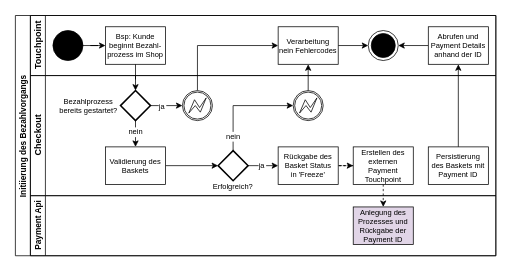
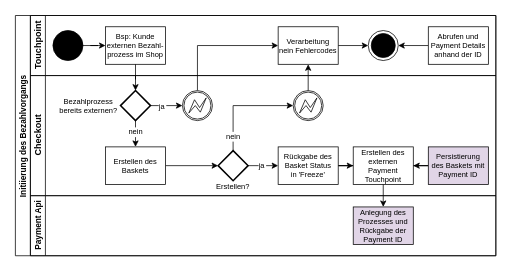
node "Bsp: Kunde beginnt Bezahl- prozess im Shop": label "Bsp: Kunde beginnt Bezahl- prozess im Shop" -> "Bsp: Kunde externen Bezahl- prozess im Shop"
node "Bezahlprozess bereits gestartet?": label "Bezahlprozess bereits gestartet?" -> "Bezahlprozess bereits externen?"
edge "Persistierung des Baskets mit Payment ID" -> "Abrufen und Payment Details anhand der ID": now "Persistierung des Baskets mit Payment ID" -> "Erstellen des externen Payment Touchpoint"
node "Validierung des Baskets": label "Validierung des Baskets" -> "Erstellen des Baskets"
edge "Rückgabe des Basket Status in 'Freeze'" -> "Erstellen des externen Payment Touchpoint": style dashed -> solid
node "Persistierung des Baskets mit Payment ID": fillcolor #ffffff -> #e1d5e7
node "Erfolgreich?": label "Erfolgreich?" -> "Erstellen?"
edge "Erstellen des externen Payment Touchpoint" -> "Anlegung des Prozesses und Rückgabe der Payment ID": style dashed -> solid
